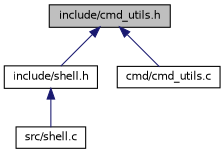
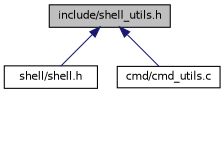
node "include/cmd_utils.h": label "include/cmd_utils.h" -> "include/shell_utils.h"
node "include/shell.h": label "include/shell.h" -> "shell/shell.h"
node "src/shell.c": removed
